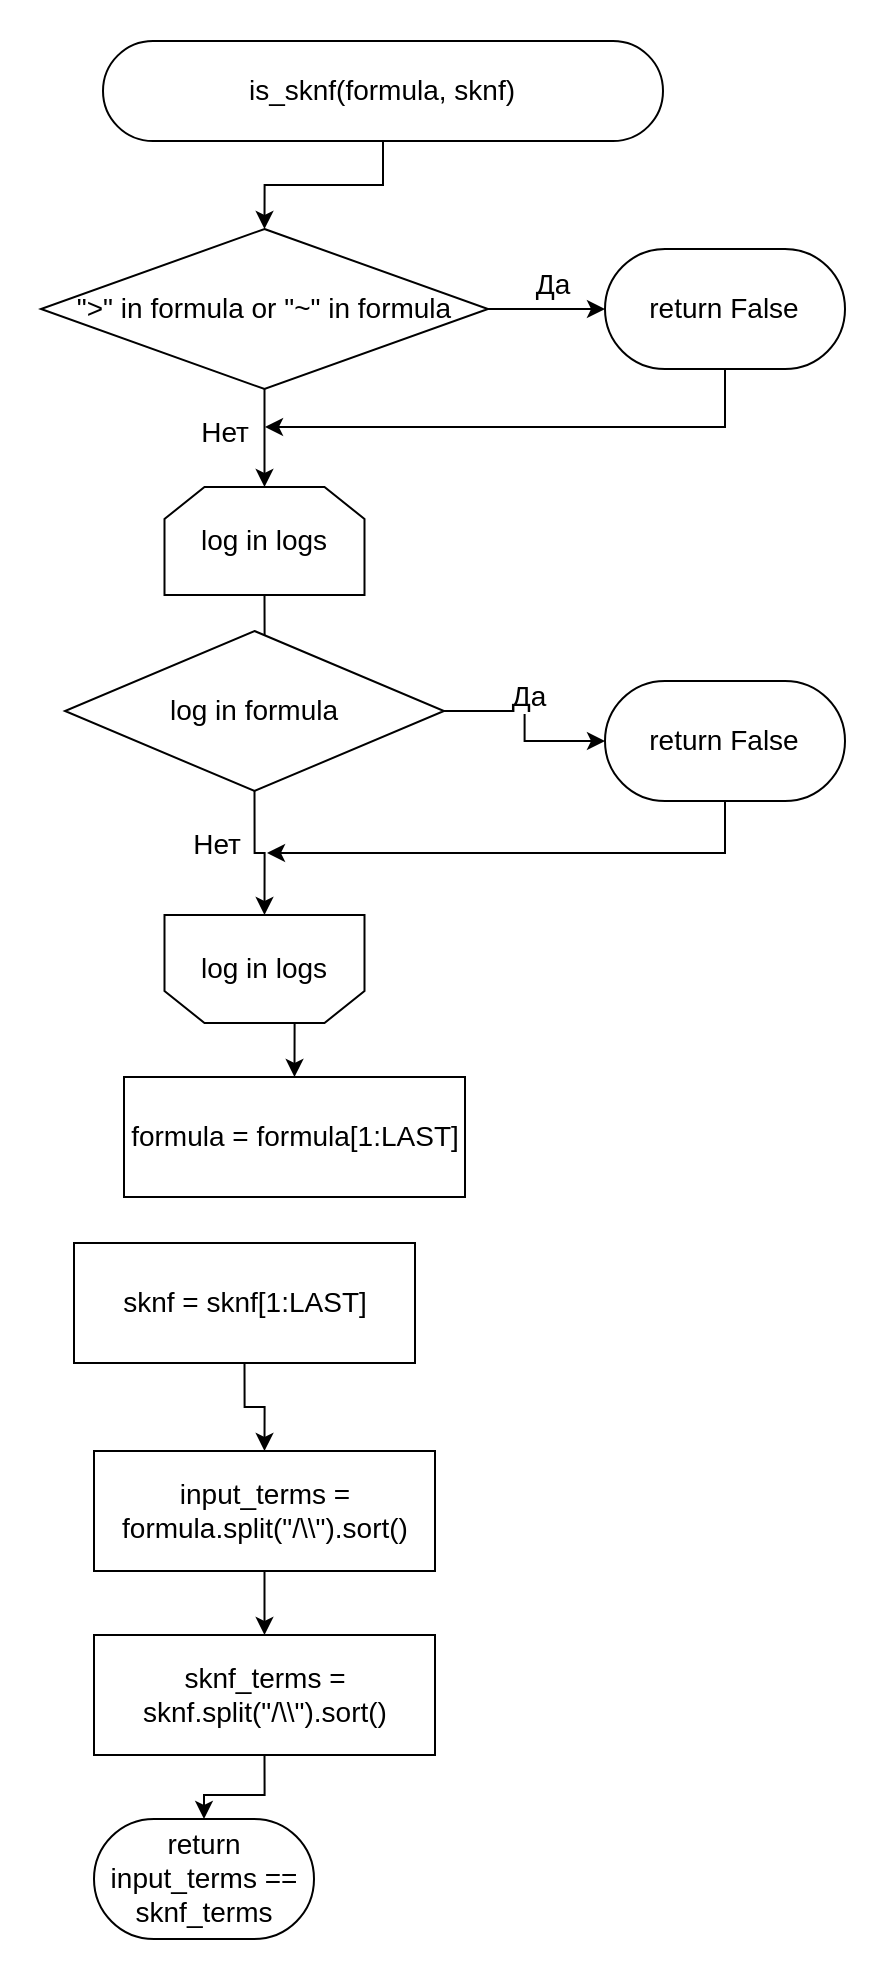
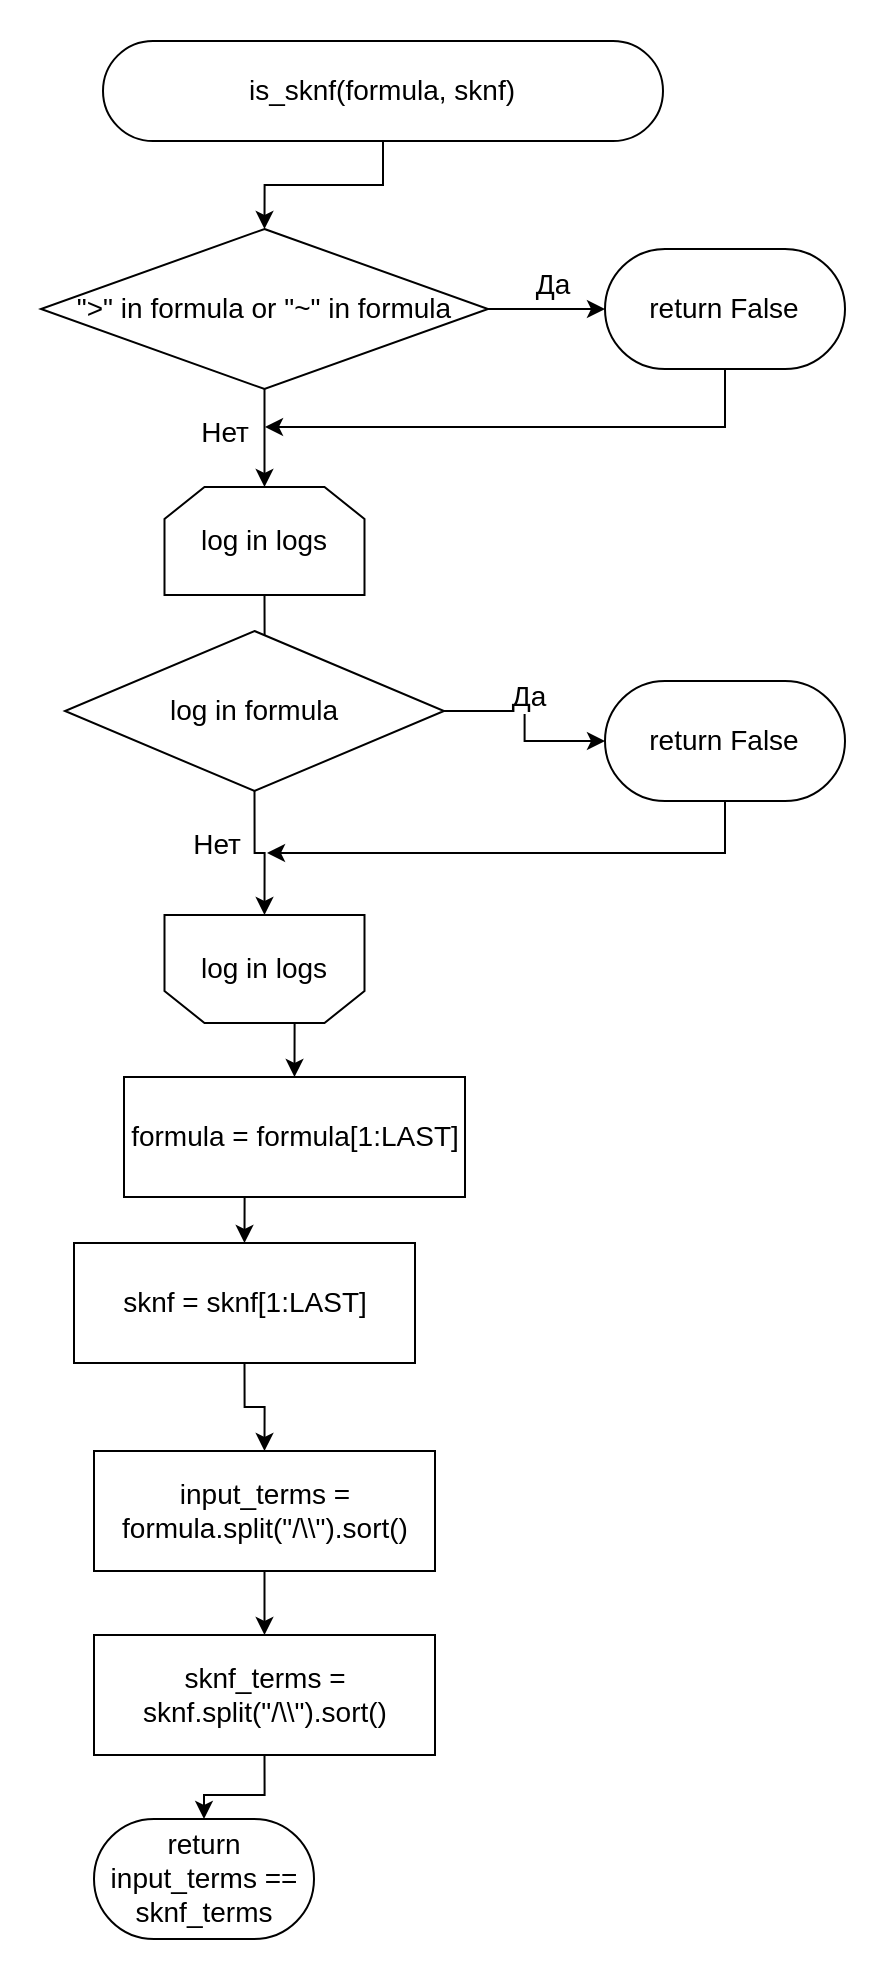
edge "formula = formula[1:LAST]" -> "sknf = sknf[1:LAST]": added
